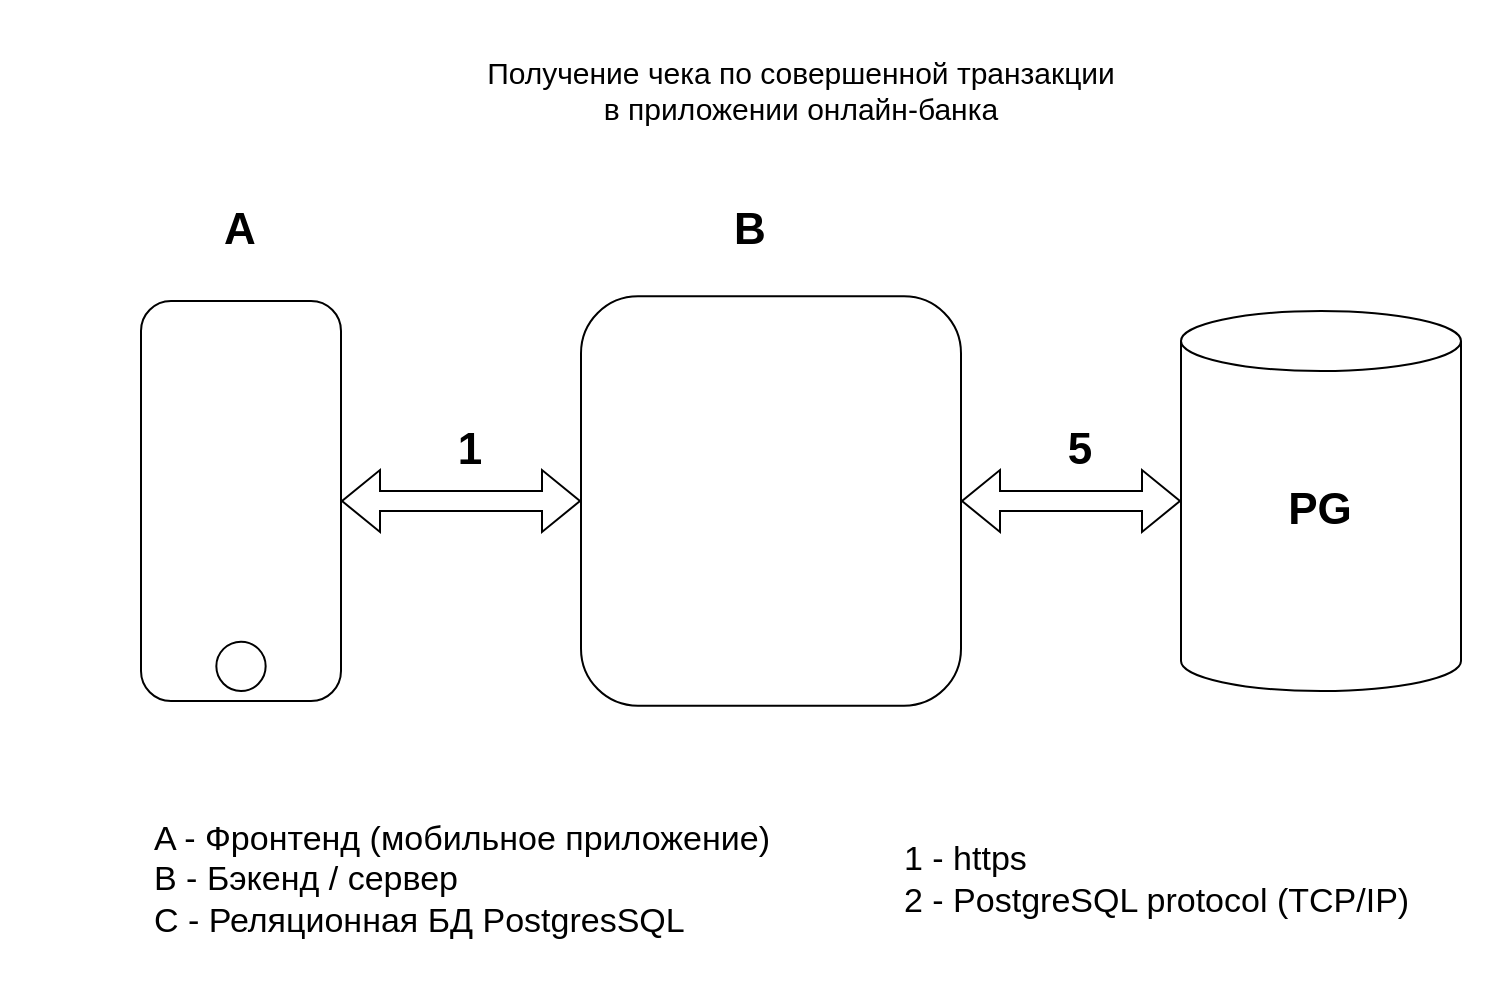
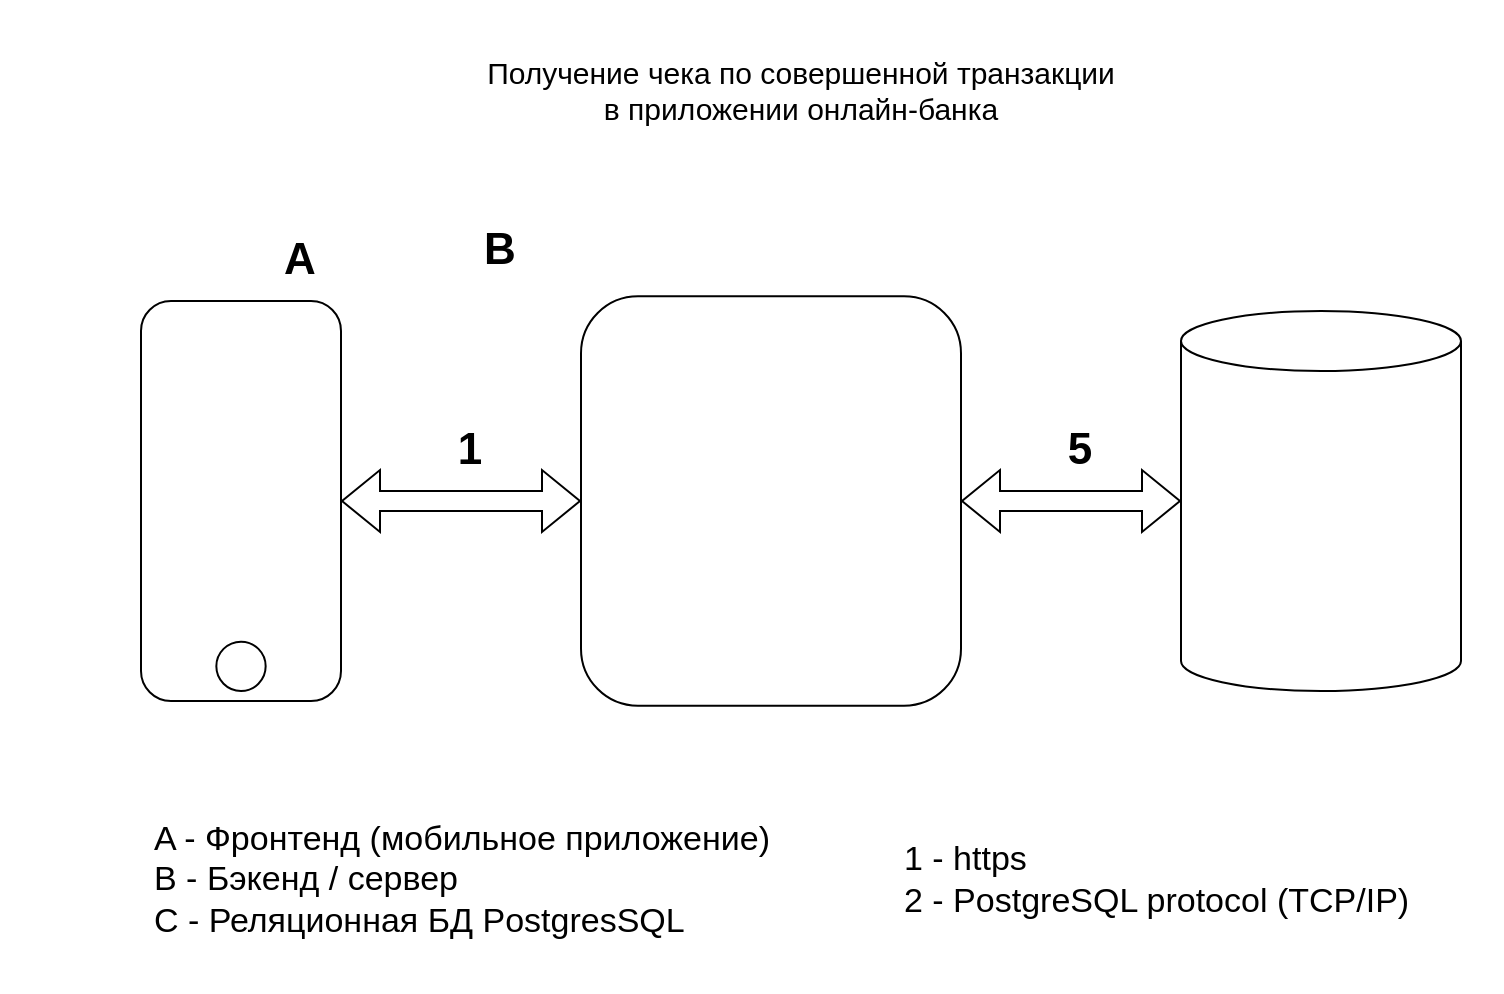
node "A": moved (241, 231) -> (301, 261)
node "B": moved (751, 231) -> (501, 251)
node "PG": removed
